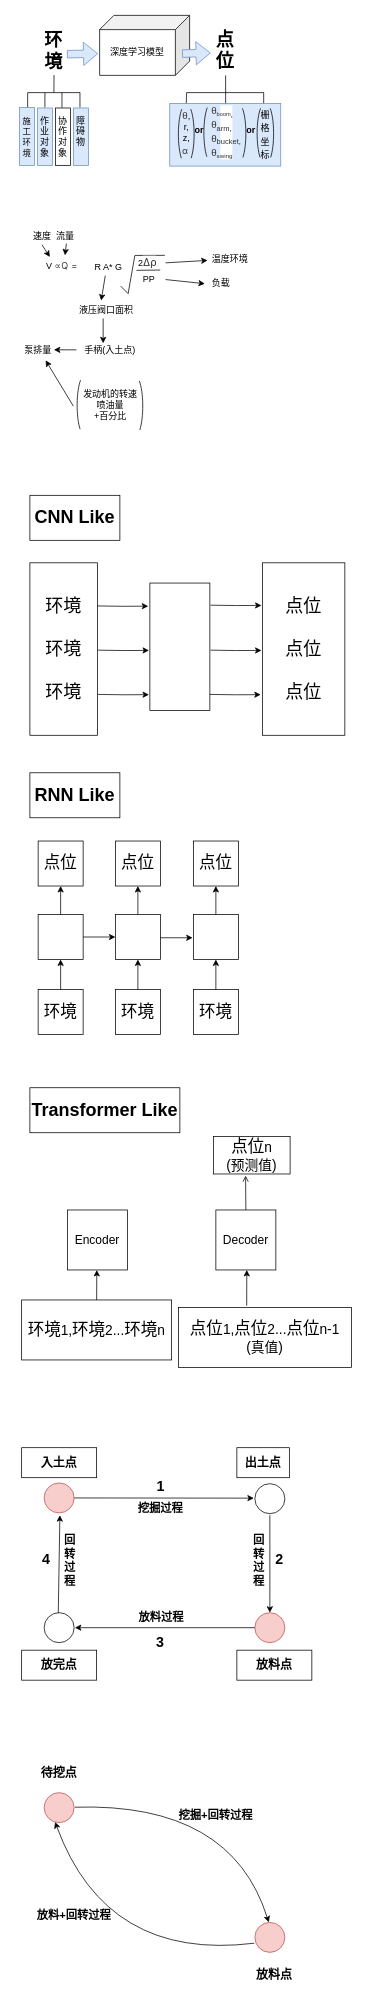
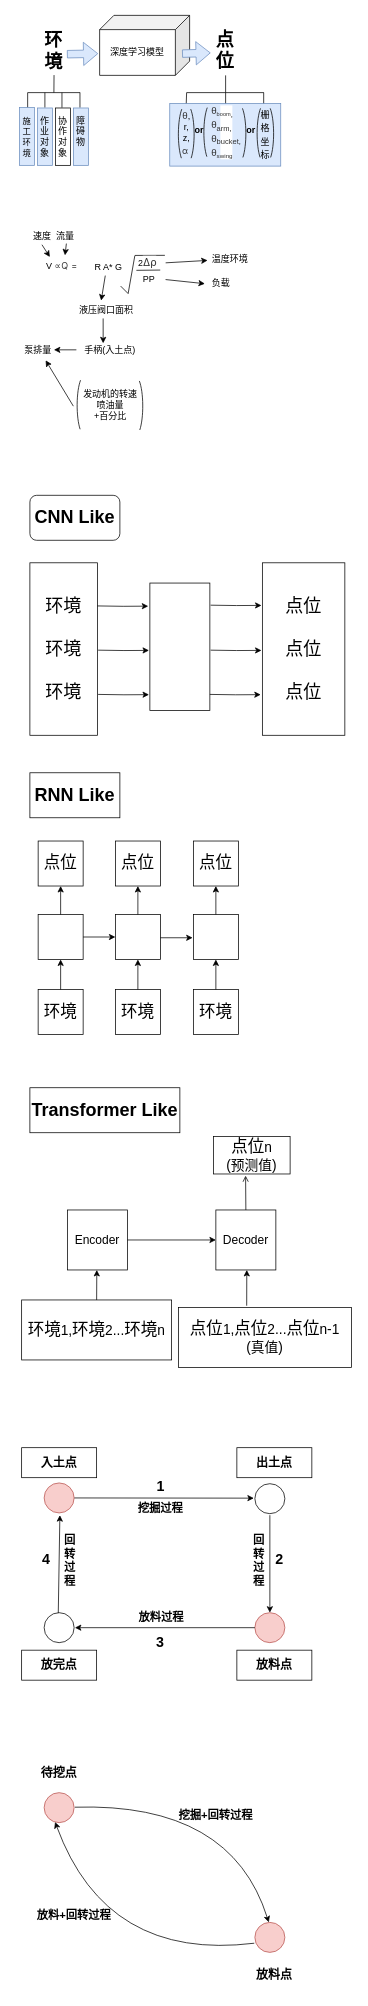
node "CNN Like": shape rectangle -> rounded rectangle
edge "Encoder" -> "Decoder": added
node "出土点": size 53x30 -> 75x30
